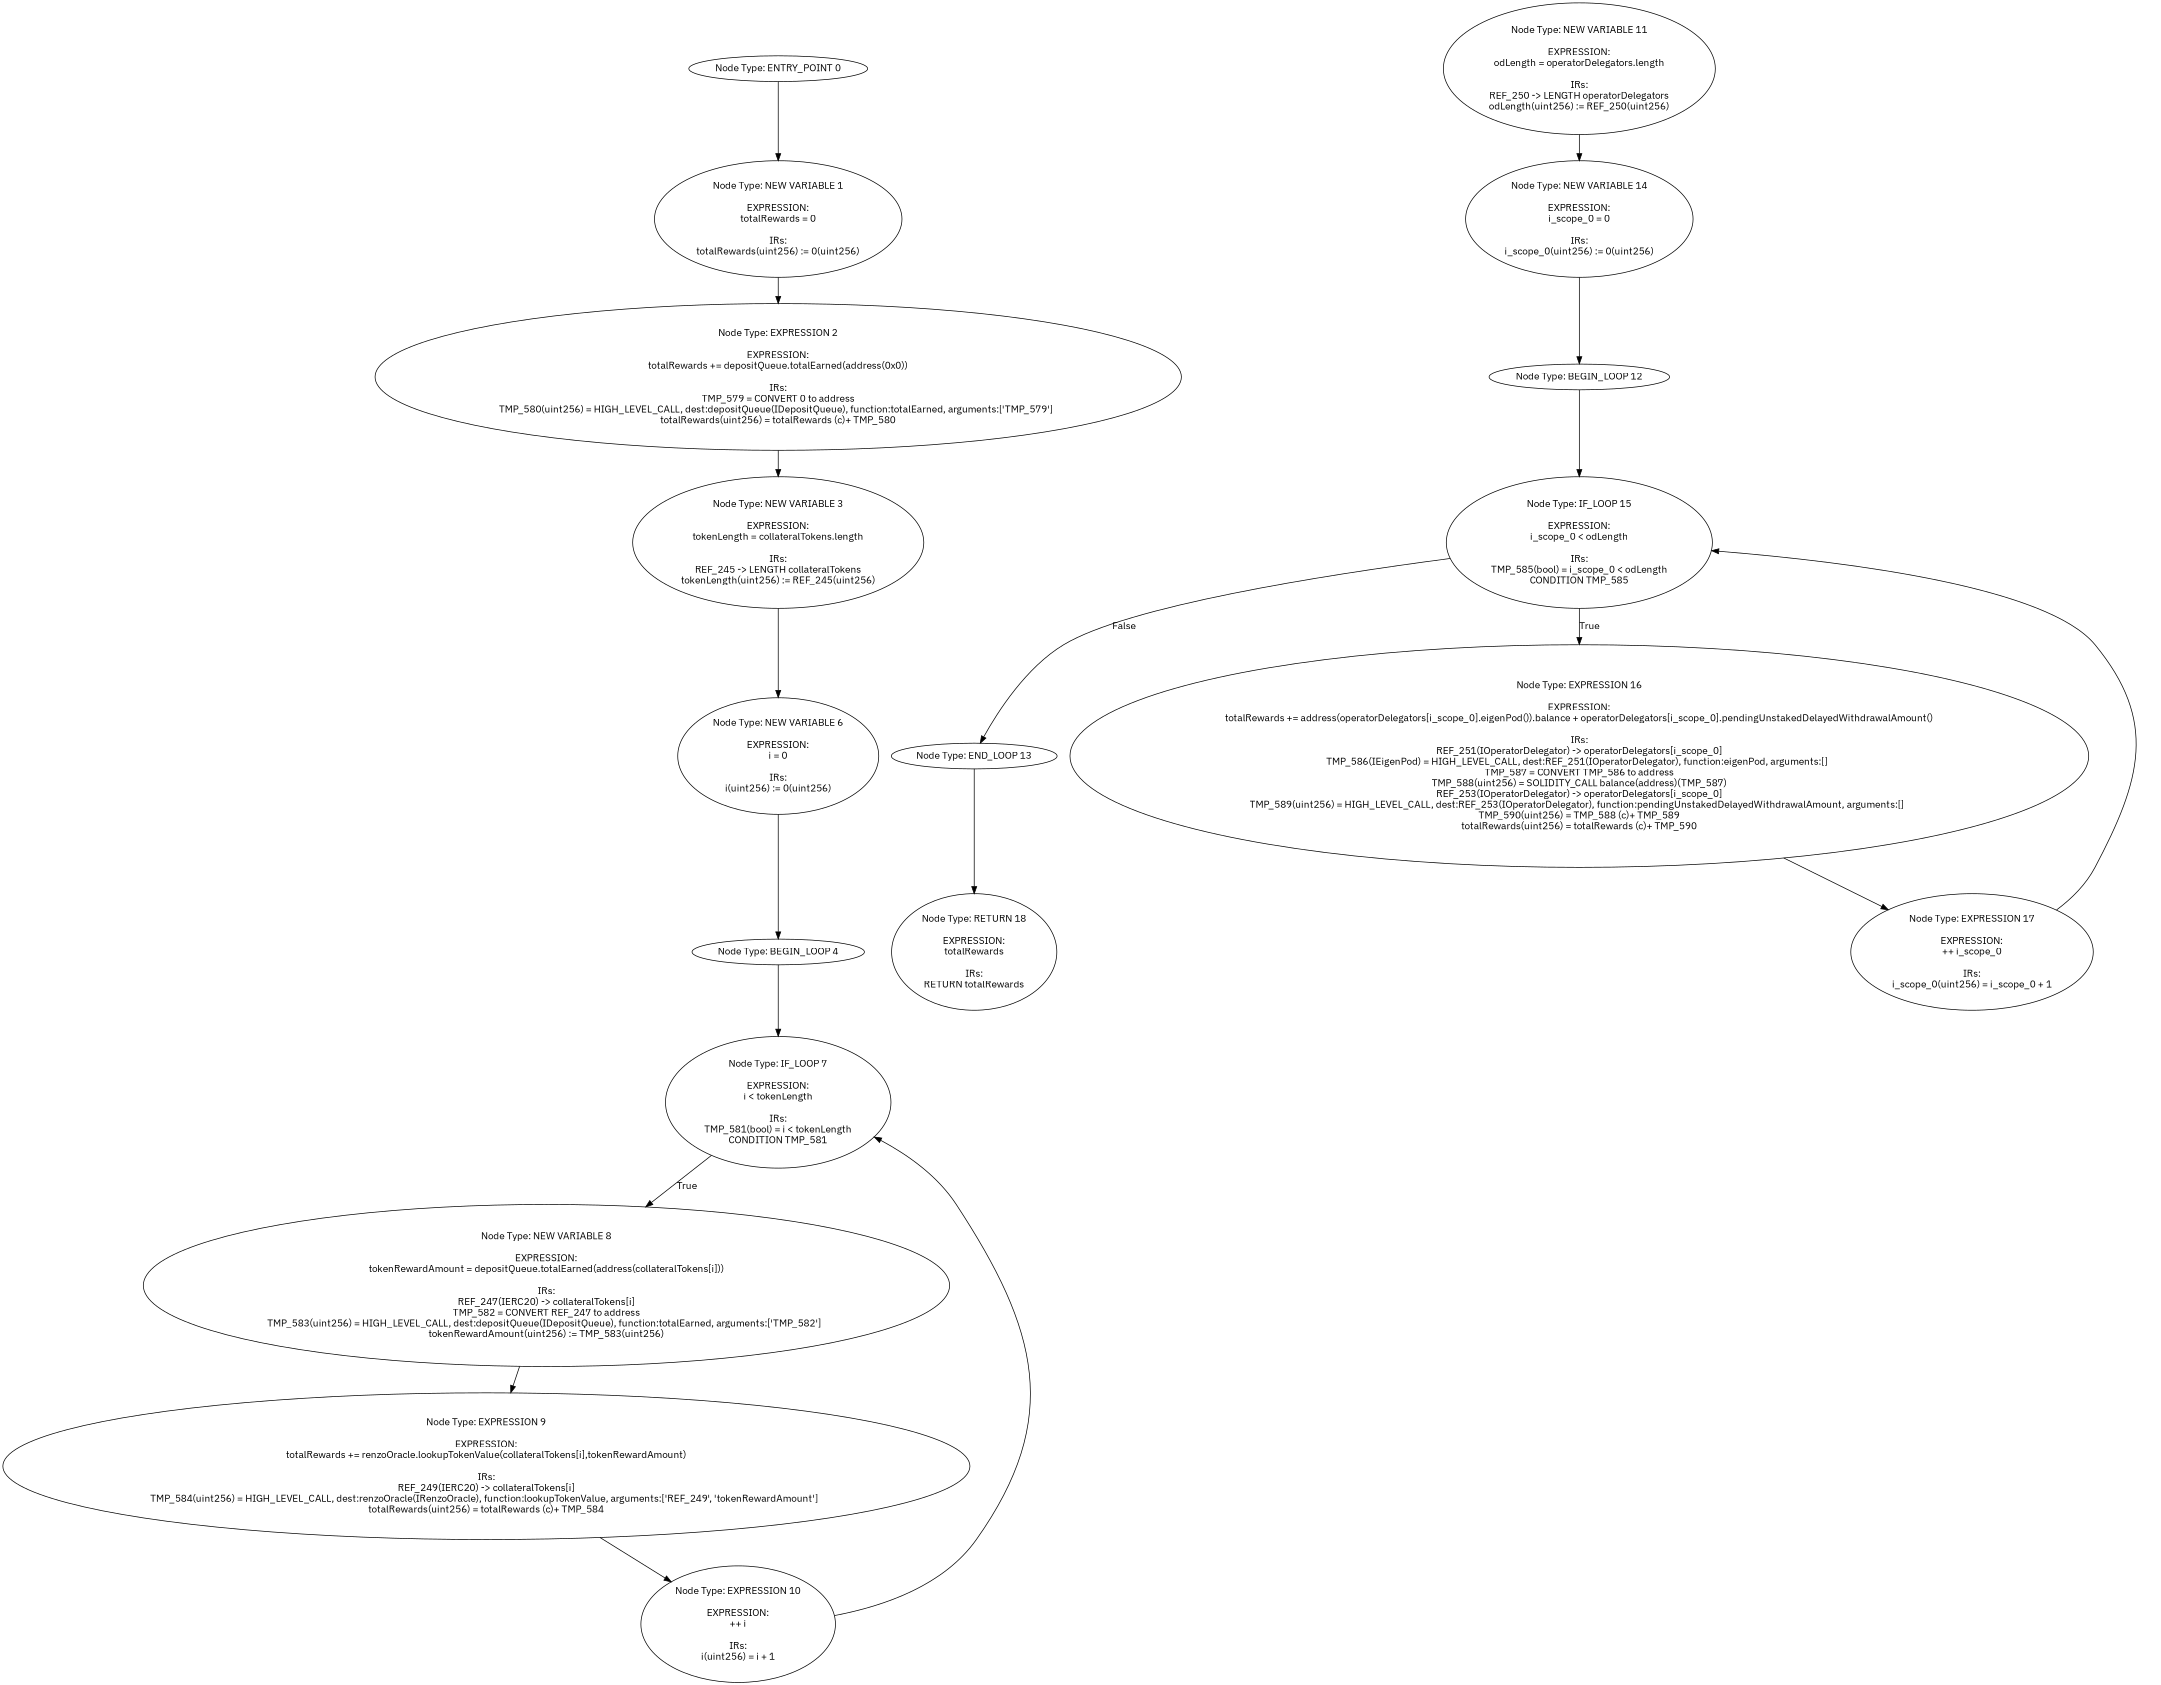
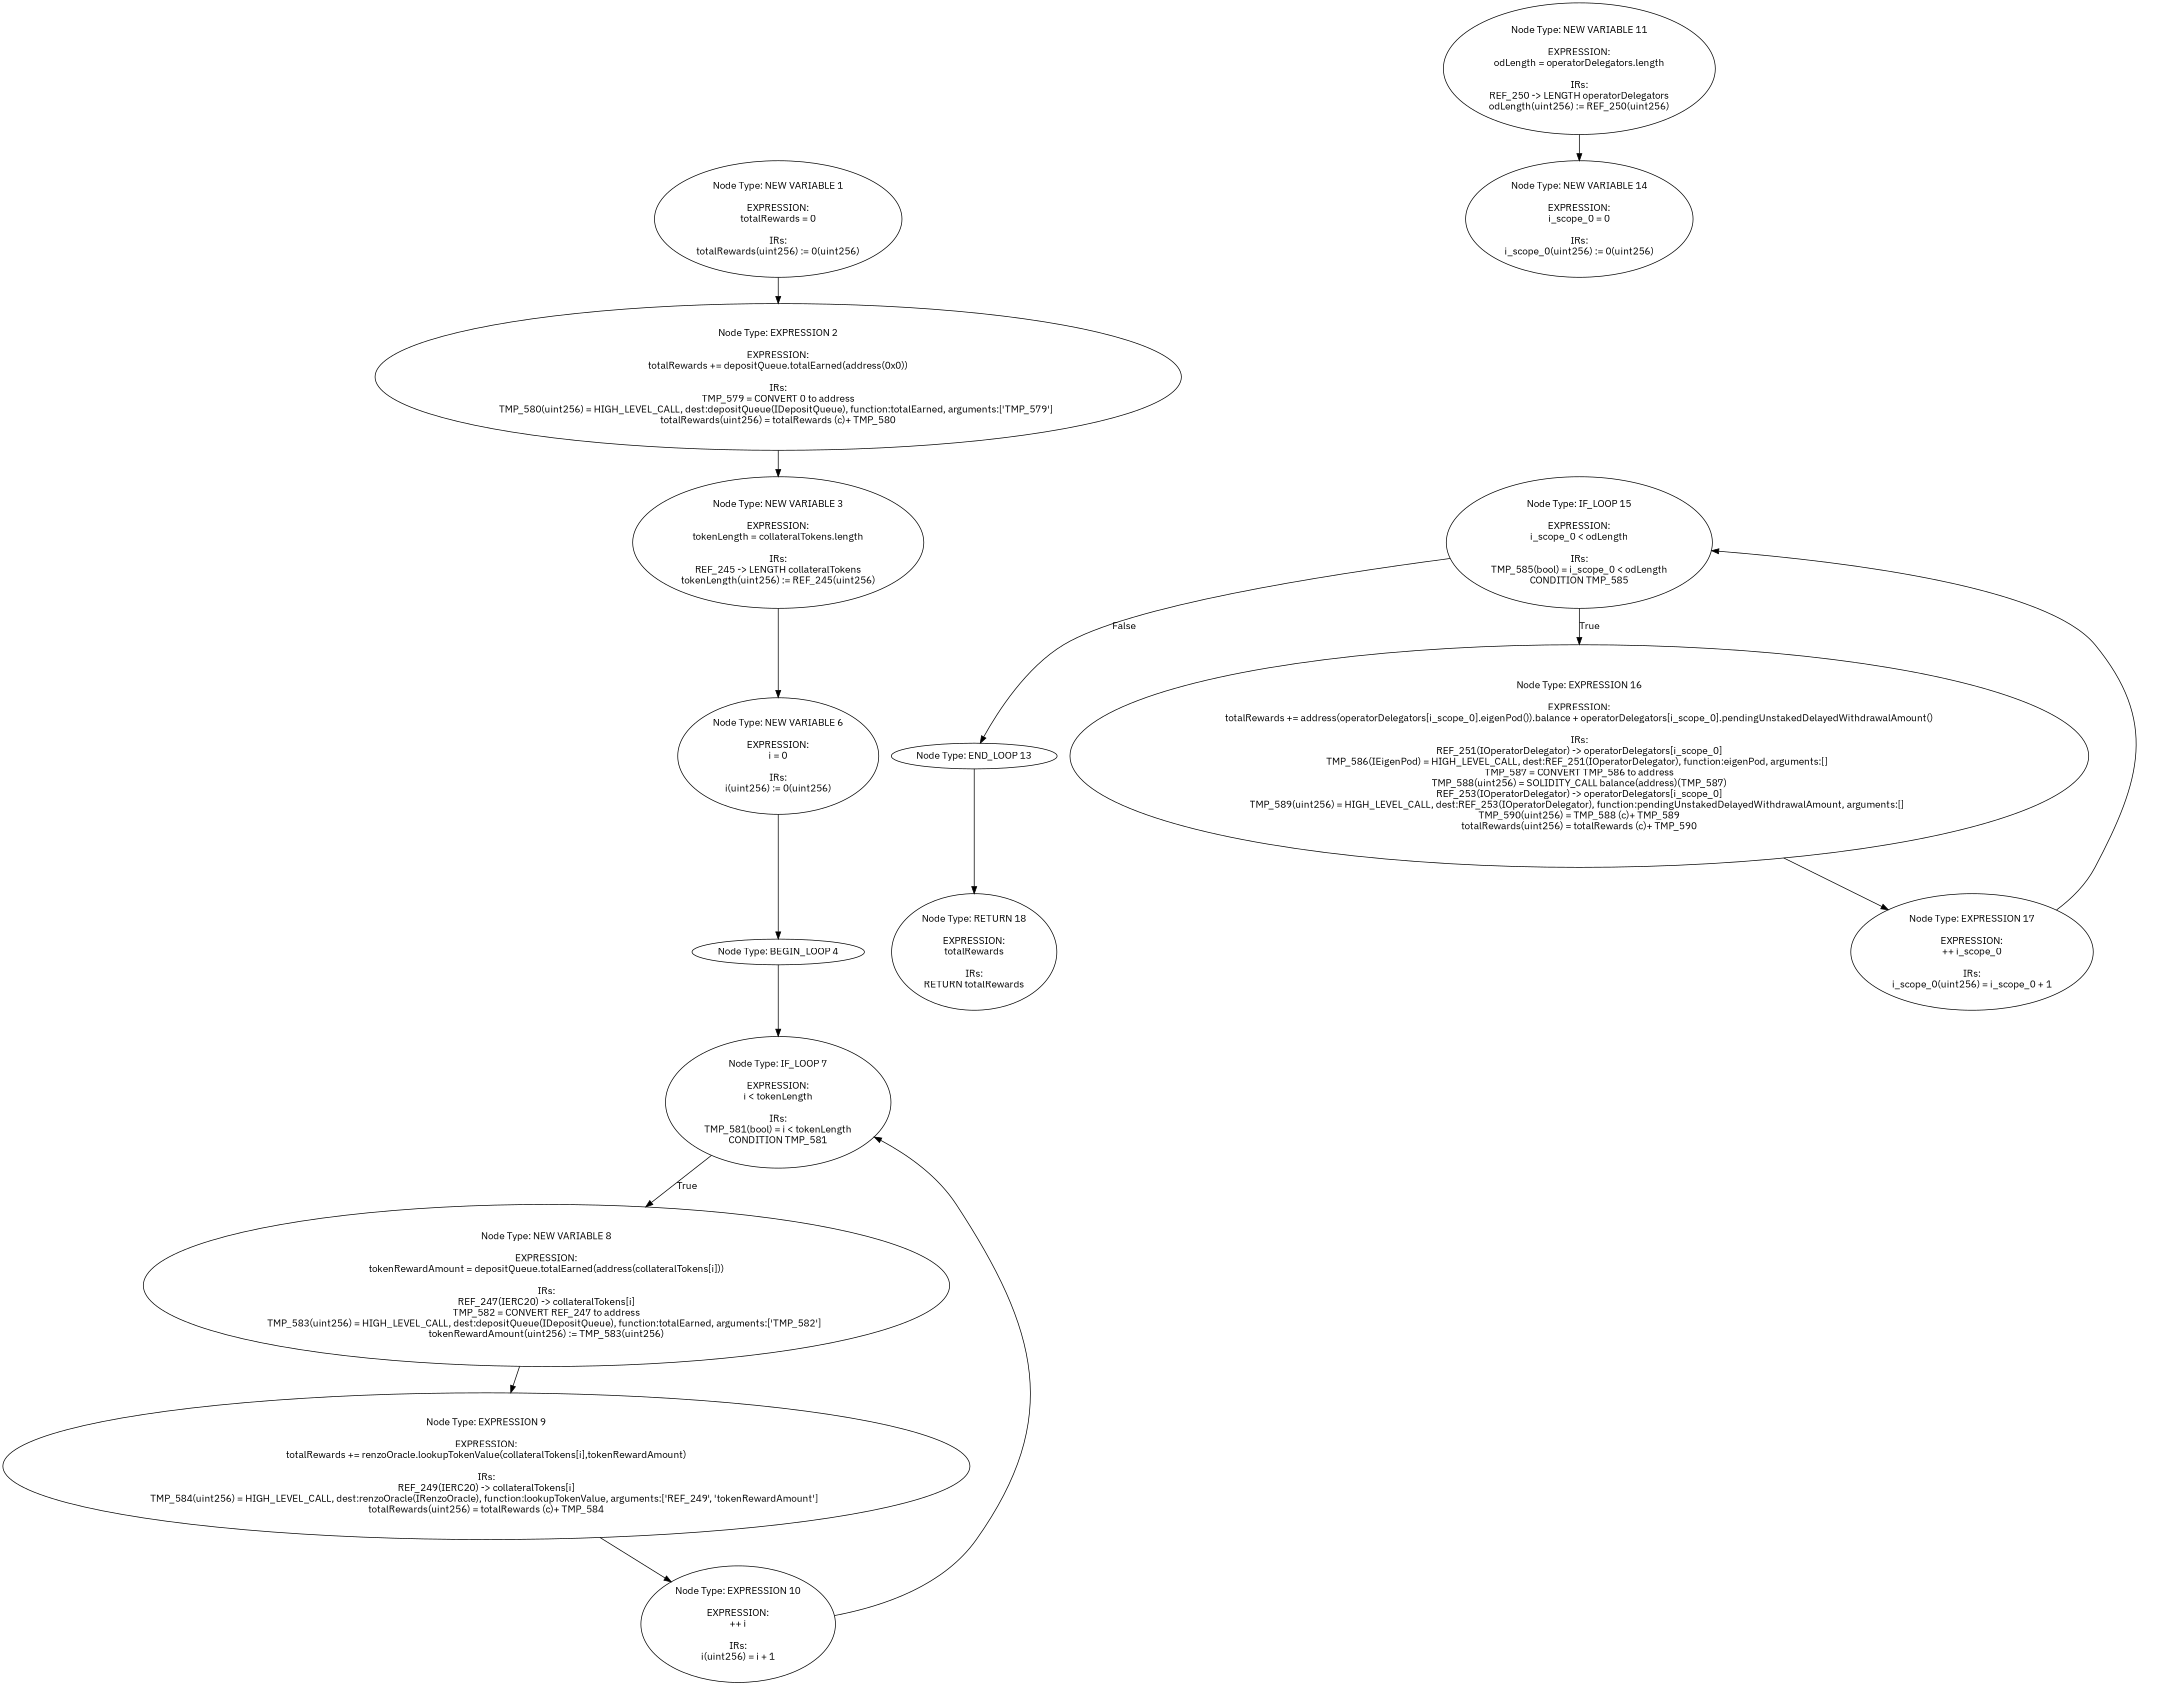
node "Node Type: ENTRY_POINT 0": removed
node "Node Type: BEGIN_LOOP 12": removed
